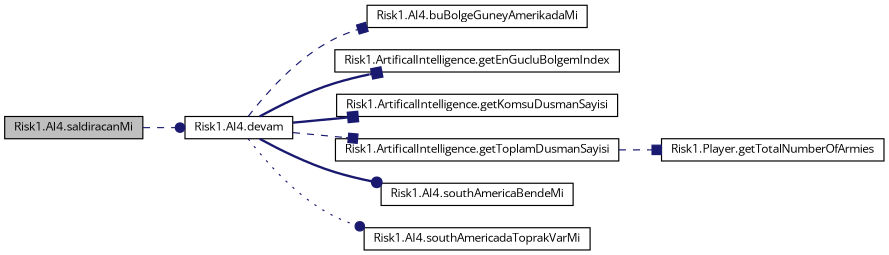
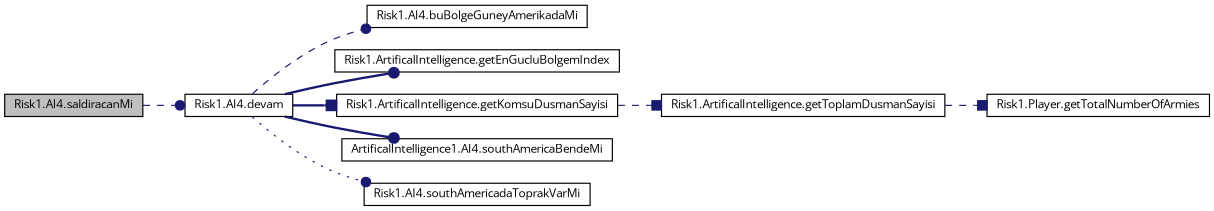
edge "Risk1.AI4.devam" -> "Risk1.AI4.buBolgeGuneyAmerikadaMi": arrowhead box -> dot
edge "Risk1.AI4.devam" -> "Risk1.ArtificalIntelligence.getEnGucluBolgemIndex": arrowhead box -> dot
edge "Risk1.AI4.devam" -> "Risk1.ArtificalIntelligence.getToplamDusmanSayisi": now "Risk1.ArtificalIntelligence.getKomsuDusmanSayisi" -> "Risk1.ArtificalIntelligence.getToplamDusmanSayisi"
node "Risk1.AI4.southAmericaBendeMi": label "Risk1.AI4.southAmericaBendeMi" -> "ArtificalIntelligence1.AI4.southAmericaBendeMi"
